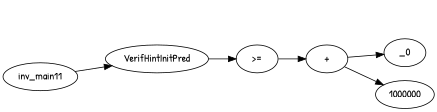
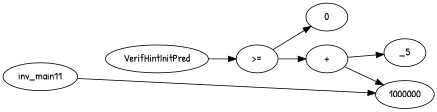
node "0": added
node "_0": label "_0" -> "_5"
edge "inv_main11" -> "VerifHintInitPred": now "inv_main11" -> "1000000"
